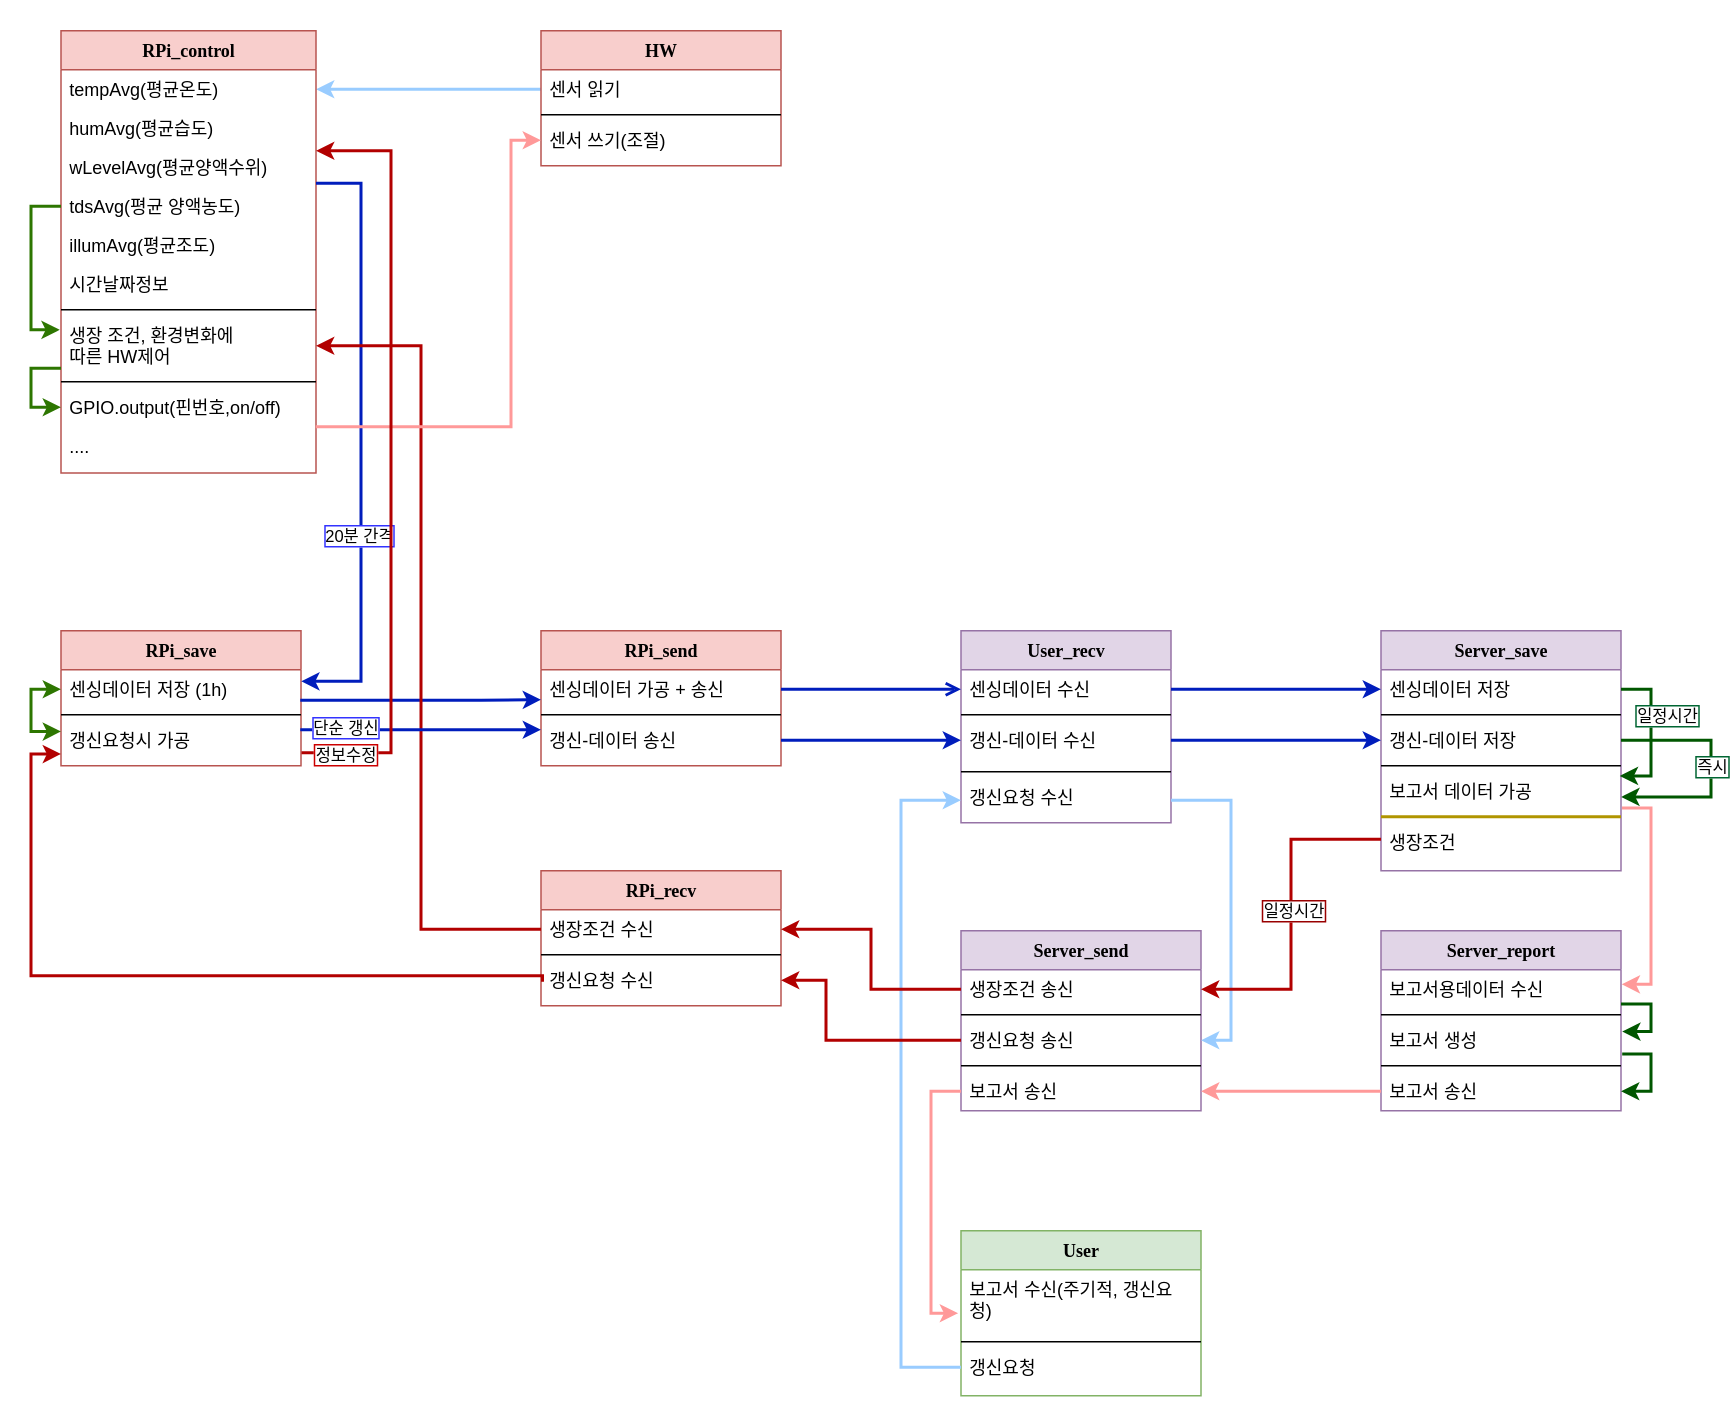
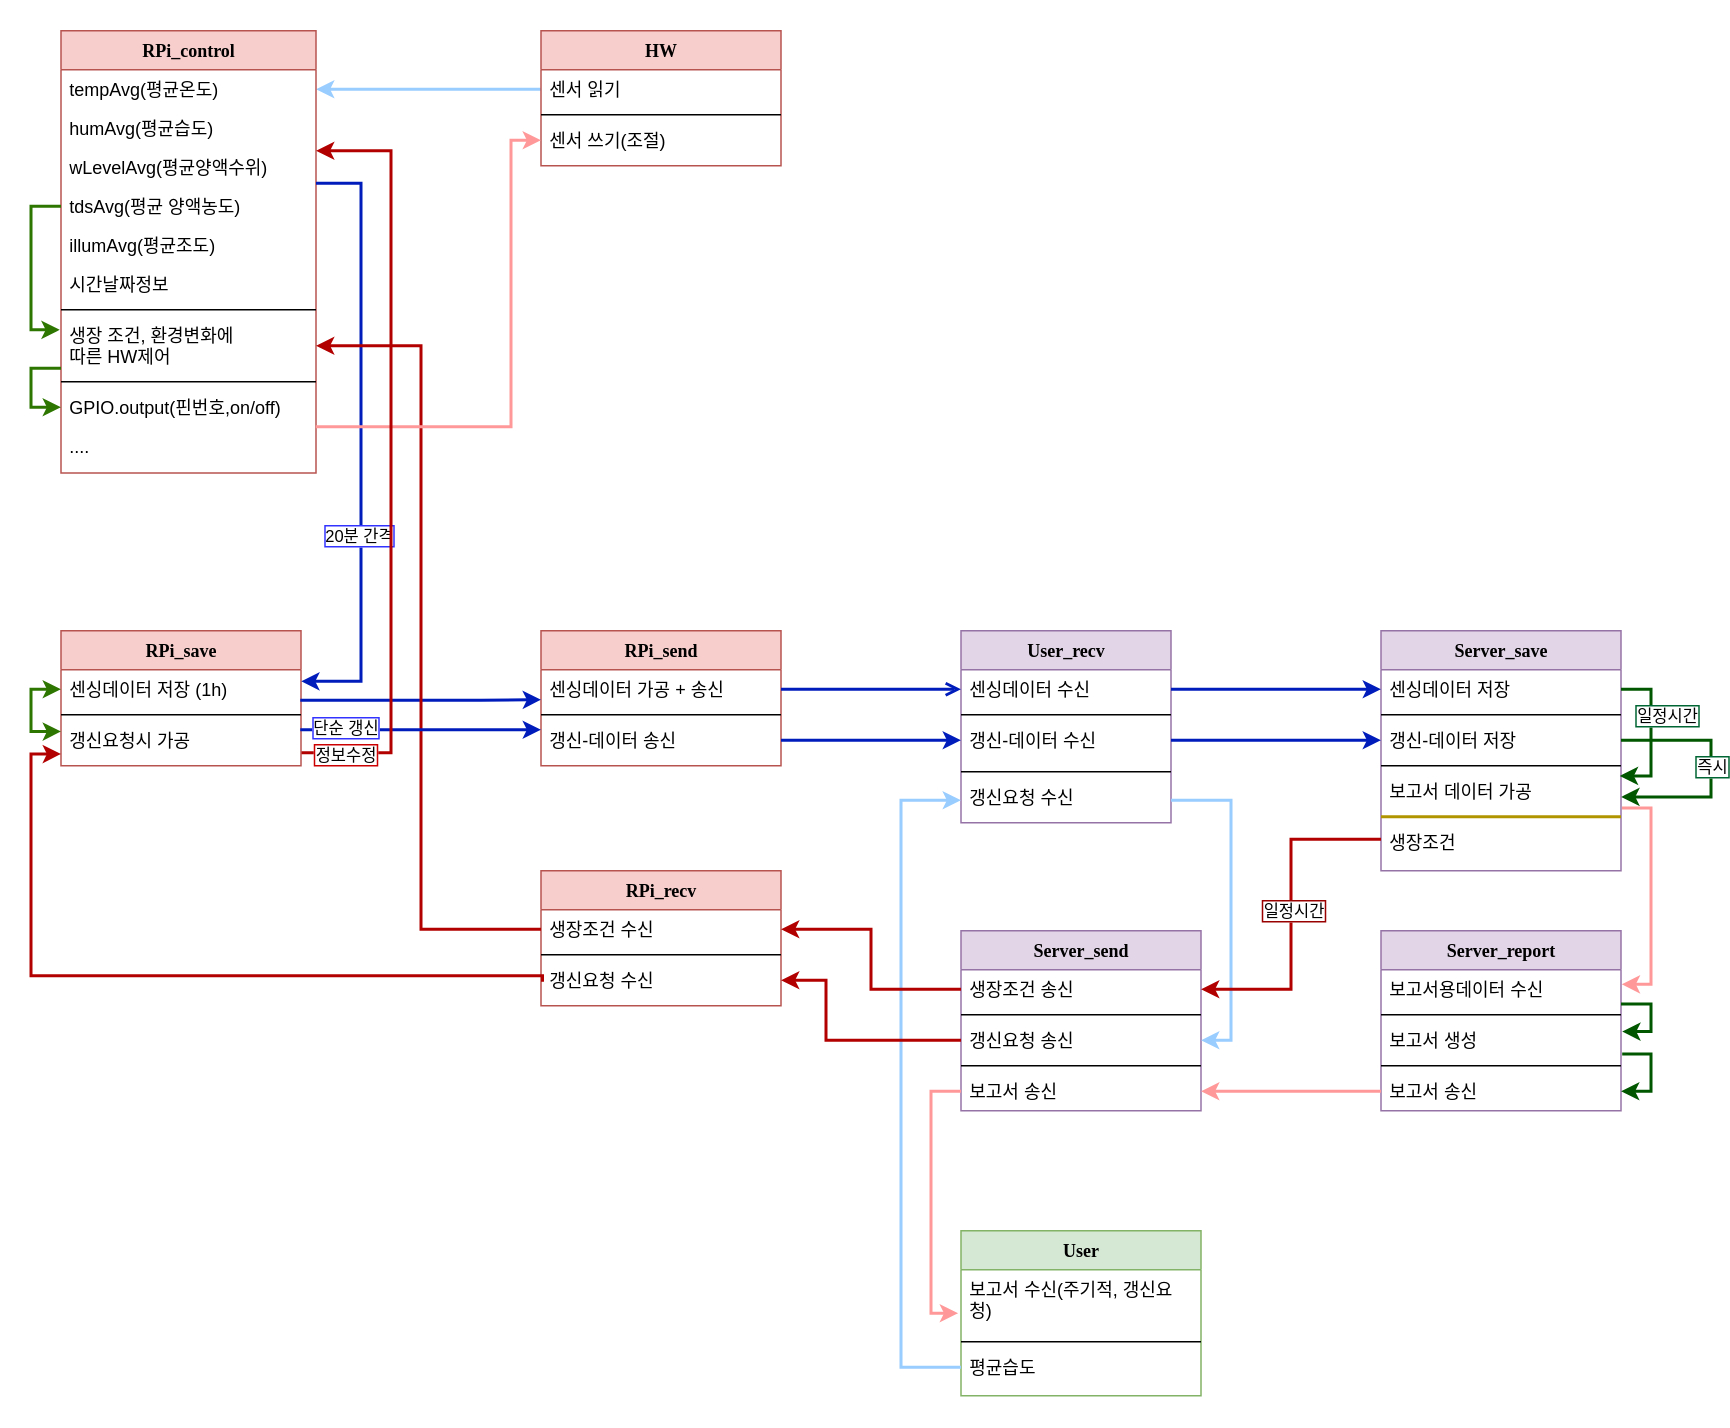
node "갱신요청": label "갱신요청" -> "평균습도"
